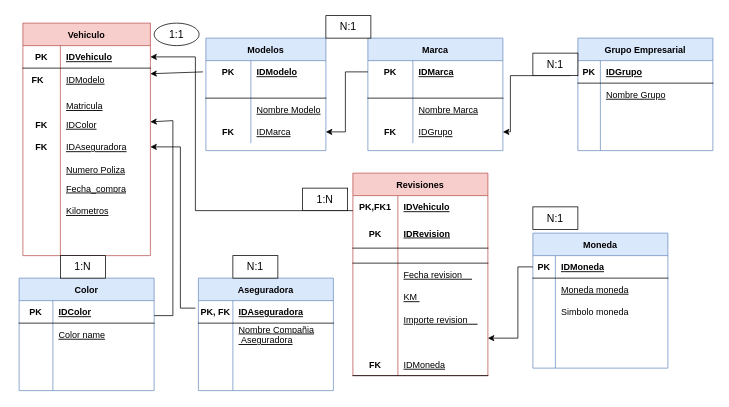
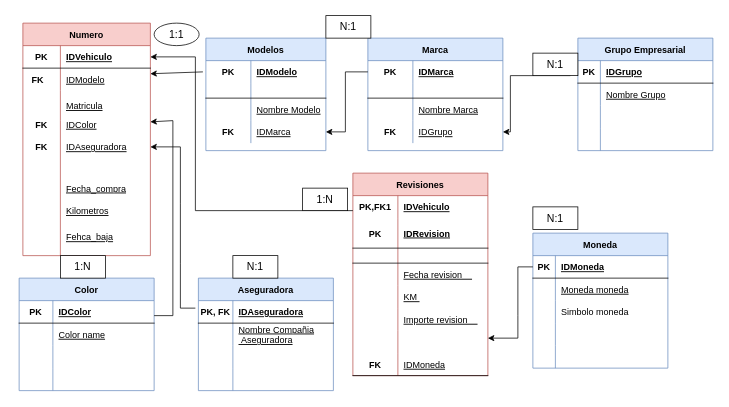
node "Vehiculo": label "Vehiculo" -> "Numero"
node "Numero Poliza": removed
node "Fehca_baja": added
